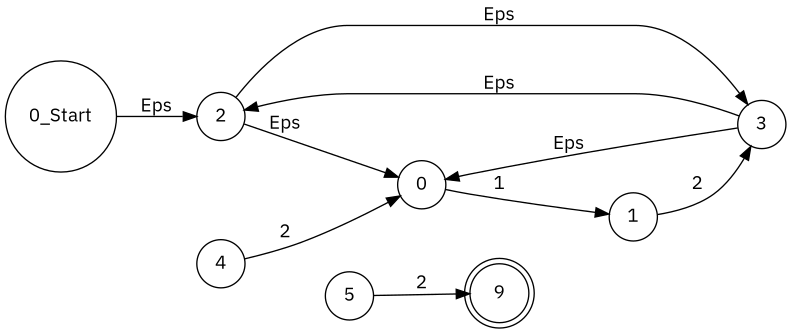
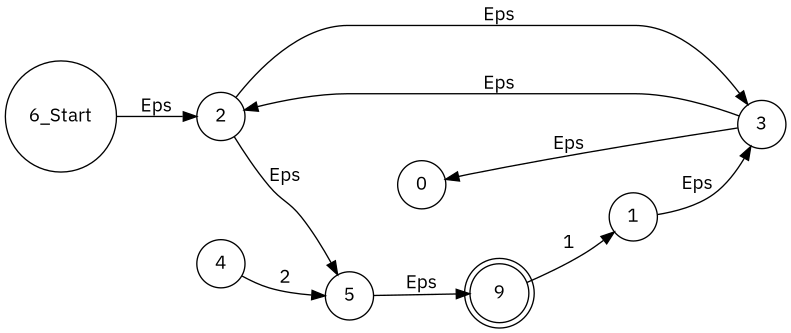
node "0_Start": label "0_Start" -> "6_Start"
edge "2" -> "0": now "2" -> "5"
edge "1" -> "3": label "2" -> "Eps"
edge "0" -> "1": now "9" -> "1"
edge "4" -> "0": now "4" -> "5"
edge "5" -> "9": label "2" -> "Eps"
